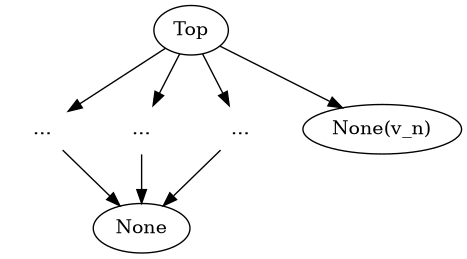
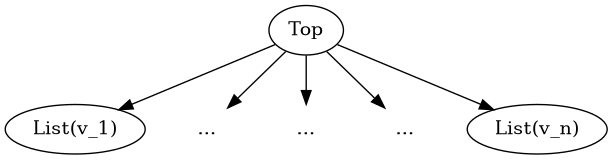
node "List(v_1)": added
node "None(v_n)": label "None(v_n)" -> "List(v_n)"
node "None": removed
